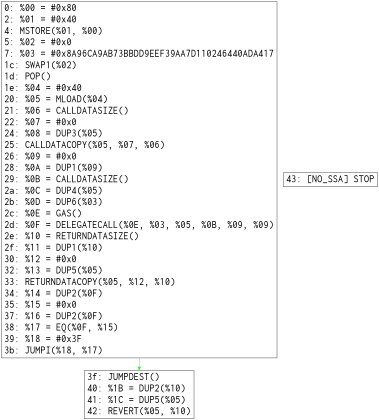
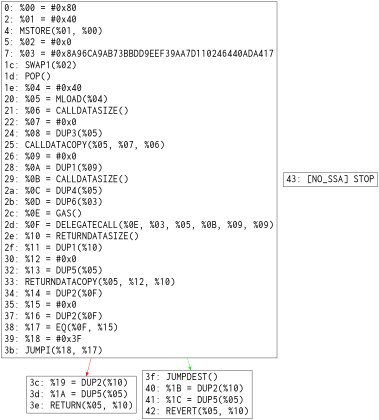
node "3c: %19 = DUP2(%10) 3d: %1A = DUP5(%05) 3e: RETURN(%05, %10)": added
